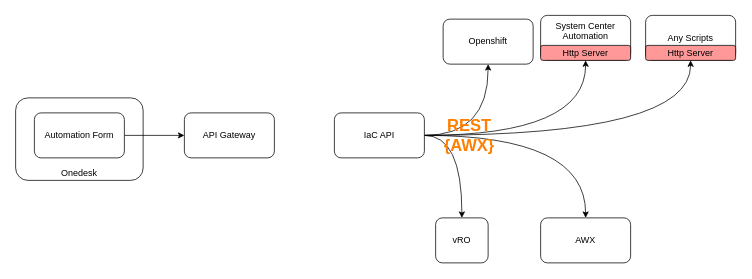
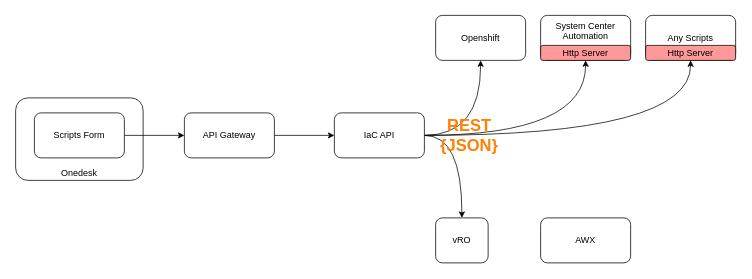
node "Openshift": moved (488, 42) -> (480, 38)
node "Automation Form": label "Automation Form" -> "Scripts Form"
edge "API Gateway" -> "IaC API": added
node "REST {AWX}": label "REST {AWX}" -> "REST {JSON}"
edge "IaC API" -> "AWX": removed
